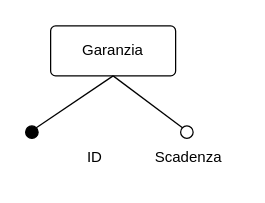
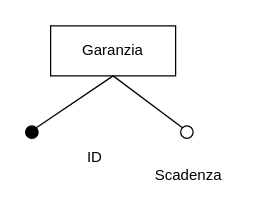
node "Garanzia": shape rounded rectangle -> rectangle
node "Scadenza": moved (188, 157) -> (188, 176)
